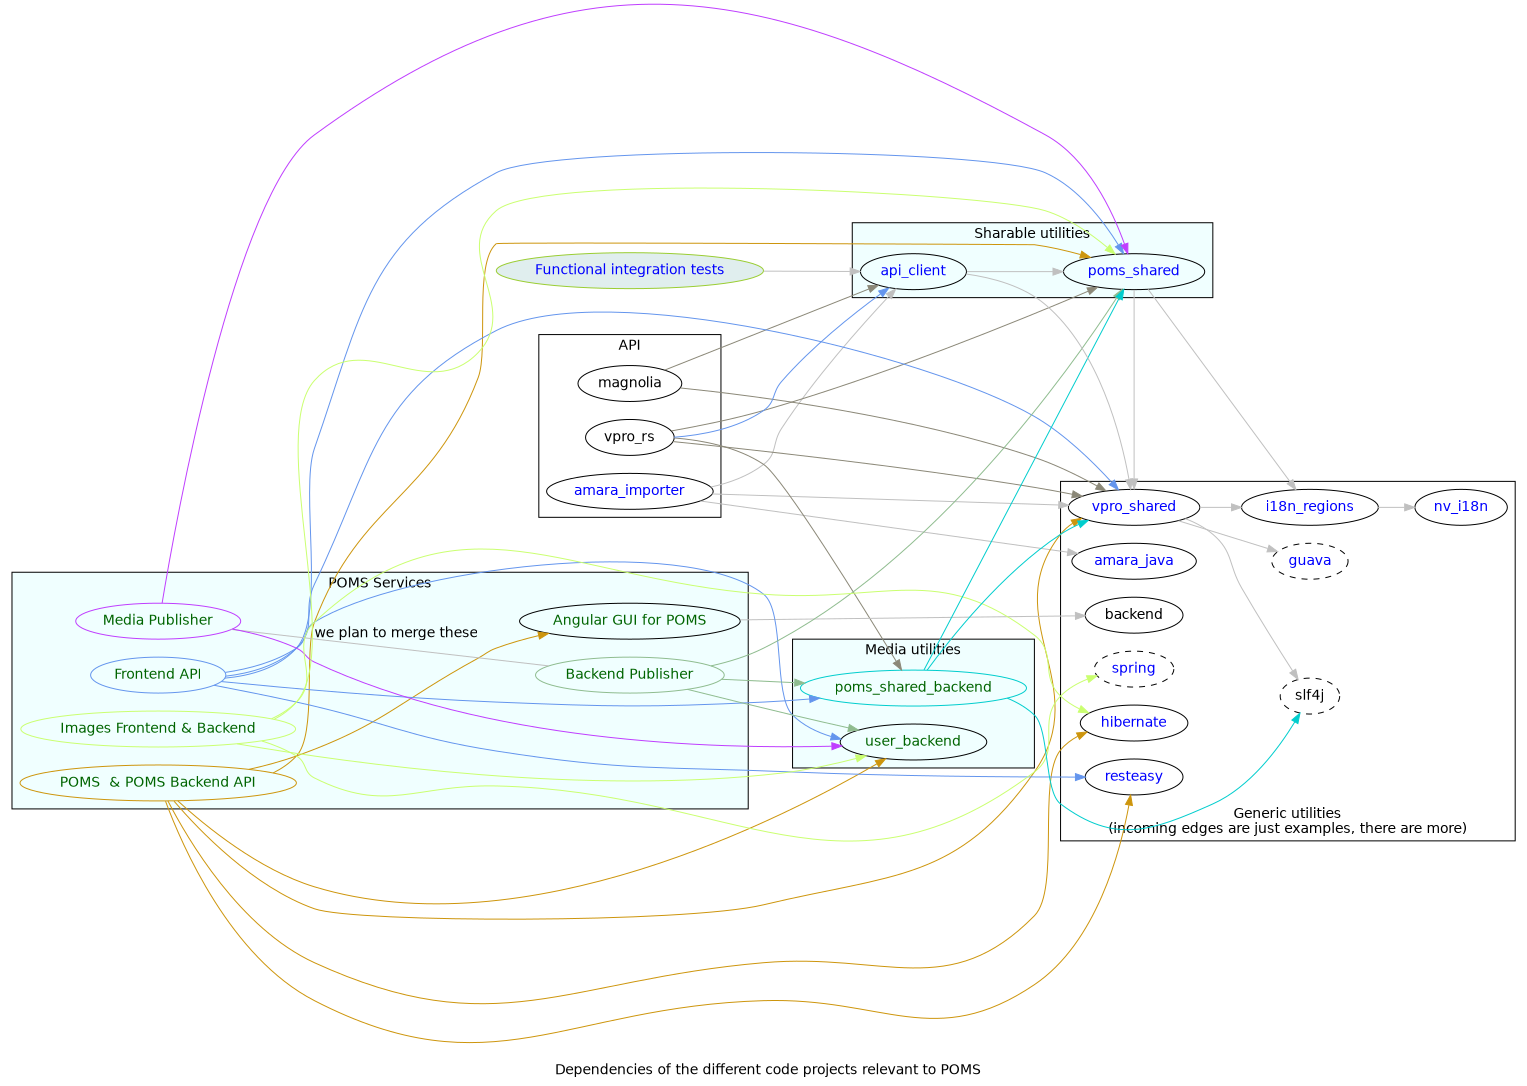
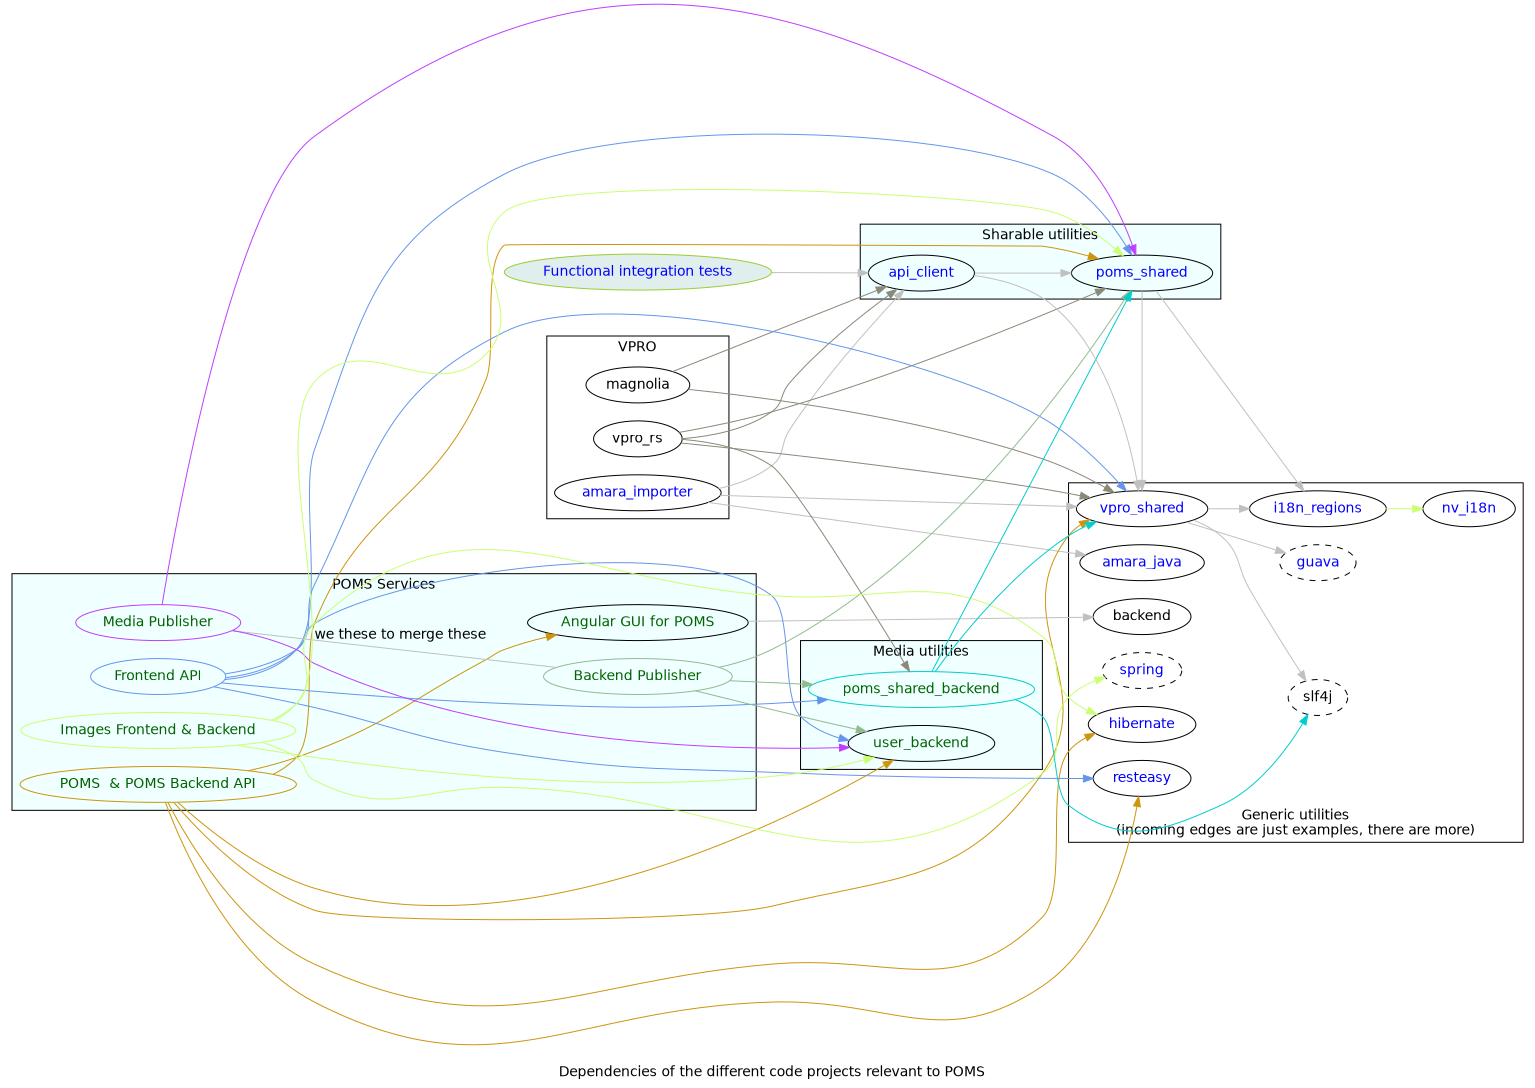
cluster "API": label "API" -> "VPRO"
edge "vpro_rs" -> "api_client": color cornflowerblue -> cornsilk4
edge "i18n_regions" -> "nv_i18n": color gray -> darkolivegreen1
edge "Media Publisher" -- "Backend Publisher": label "we plan to merge these" -> "we these to merge these"
